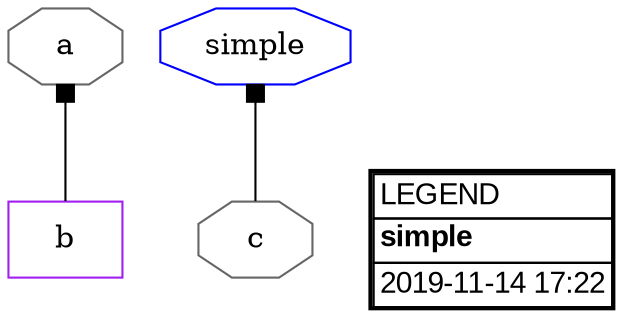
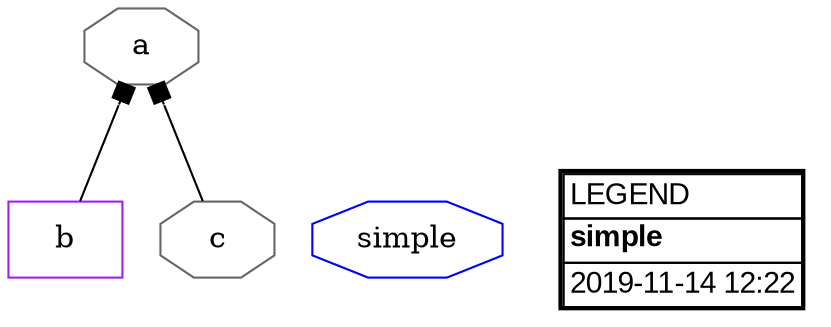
edge "c" -> "simple": now "c" -> "a"
node "LEGEND": text "2019-11-14 17:22" -> "2019-11-14 12:22"
